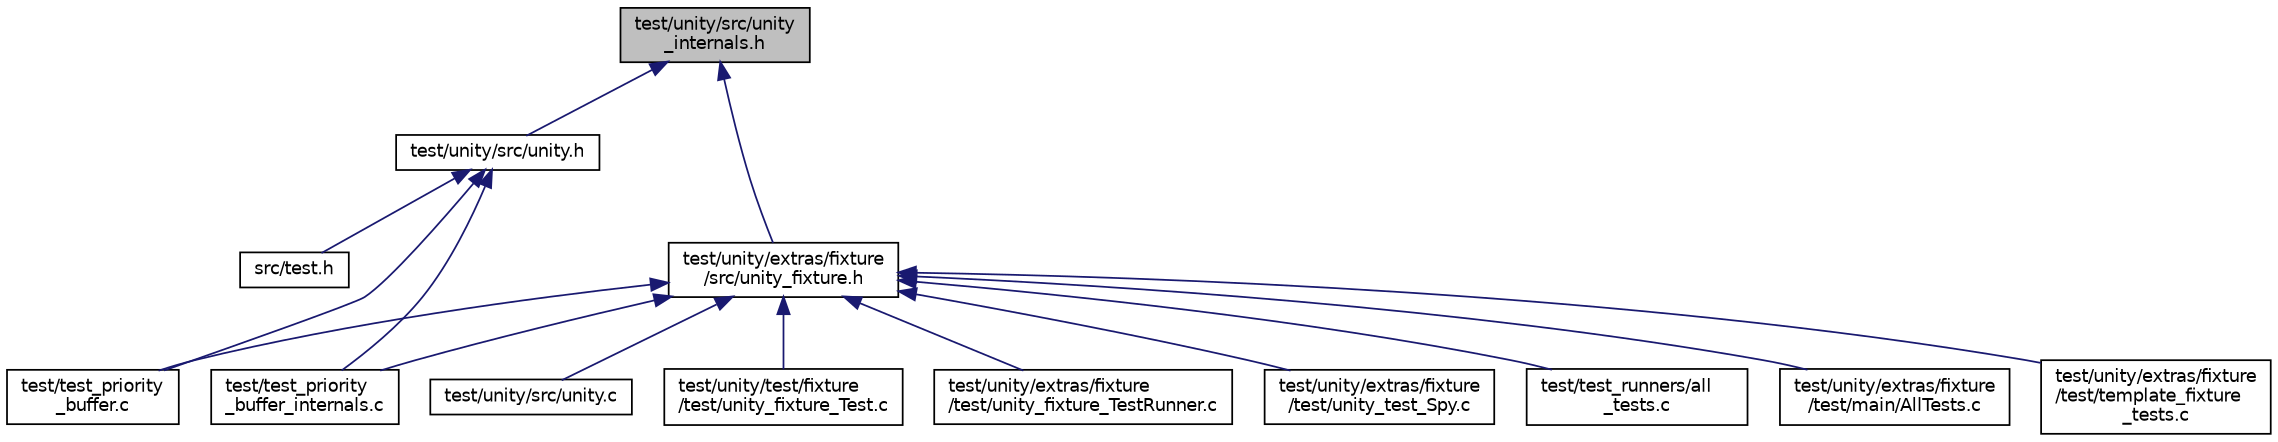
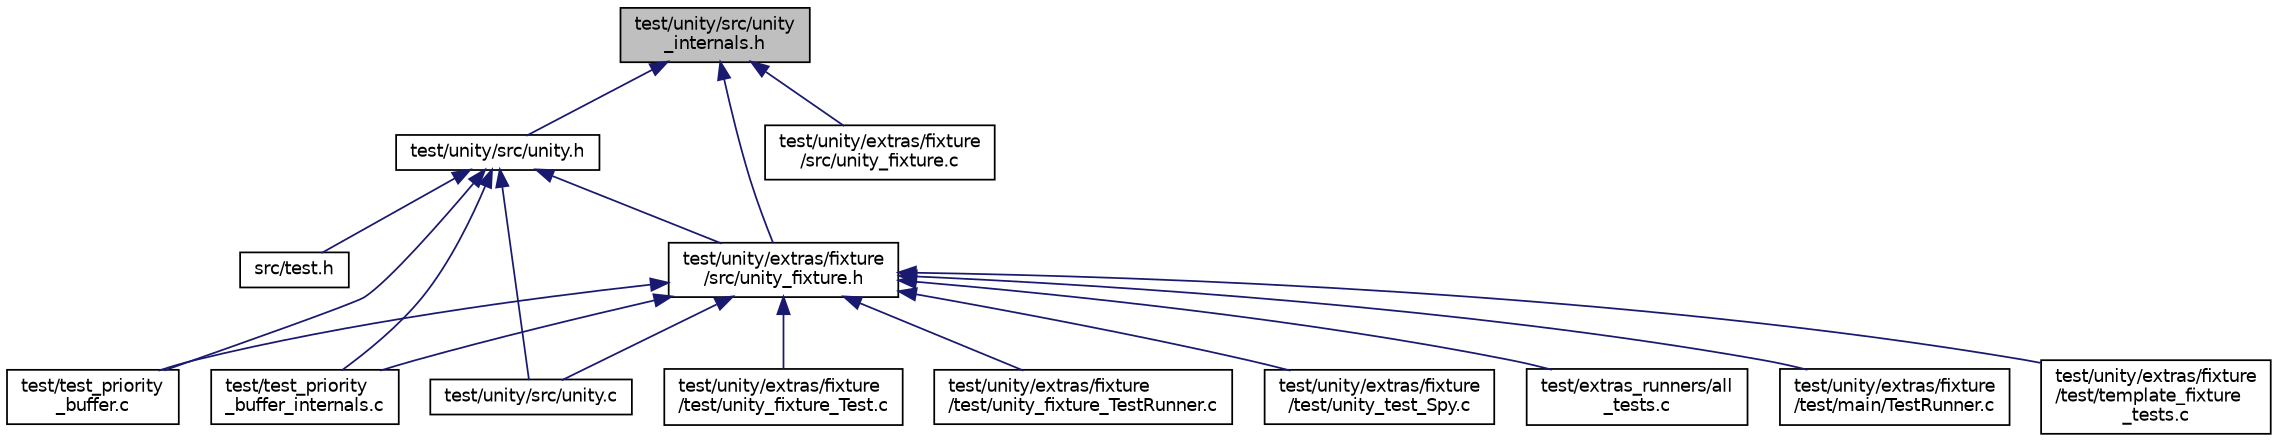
node "test/unity/extras/fixture /src/unity_fixture.c": added
edge "test/unity/extras/fixture /src/unity_fixture.h" -> "test/unity/src/unity.h": added
edge "test/unity/src/unity.c" -> "test/unity/src/unity.h": added
node "test/unity/test/fixture /test/unity_fixture_Test.c": label "test/unity/test/fixture /test/unity_fixture_Test.c" -> "test/unity/extras/fixture /test/unity_fixture_Test.c"
node "test/test_runners/all _tests.c": label "test/test_runners/all _tests.c" -> "test/extras_runners/all _tests.c"
node "test/unity/extras/fixture /test/main/AllTests.c": label "test/unity/extras/fixture /test/main/AllTests.c" -> "test/unity/extras/fixture /test/main/TestRunner.c"
